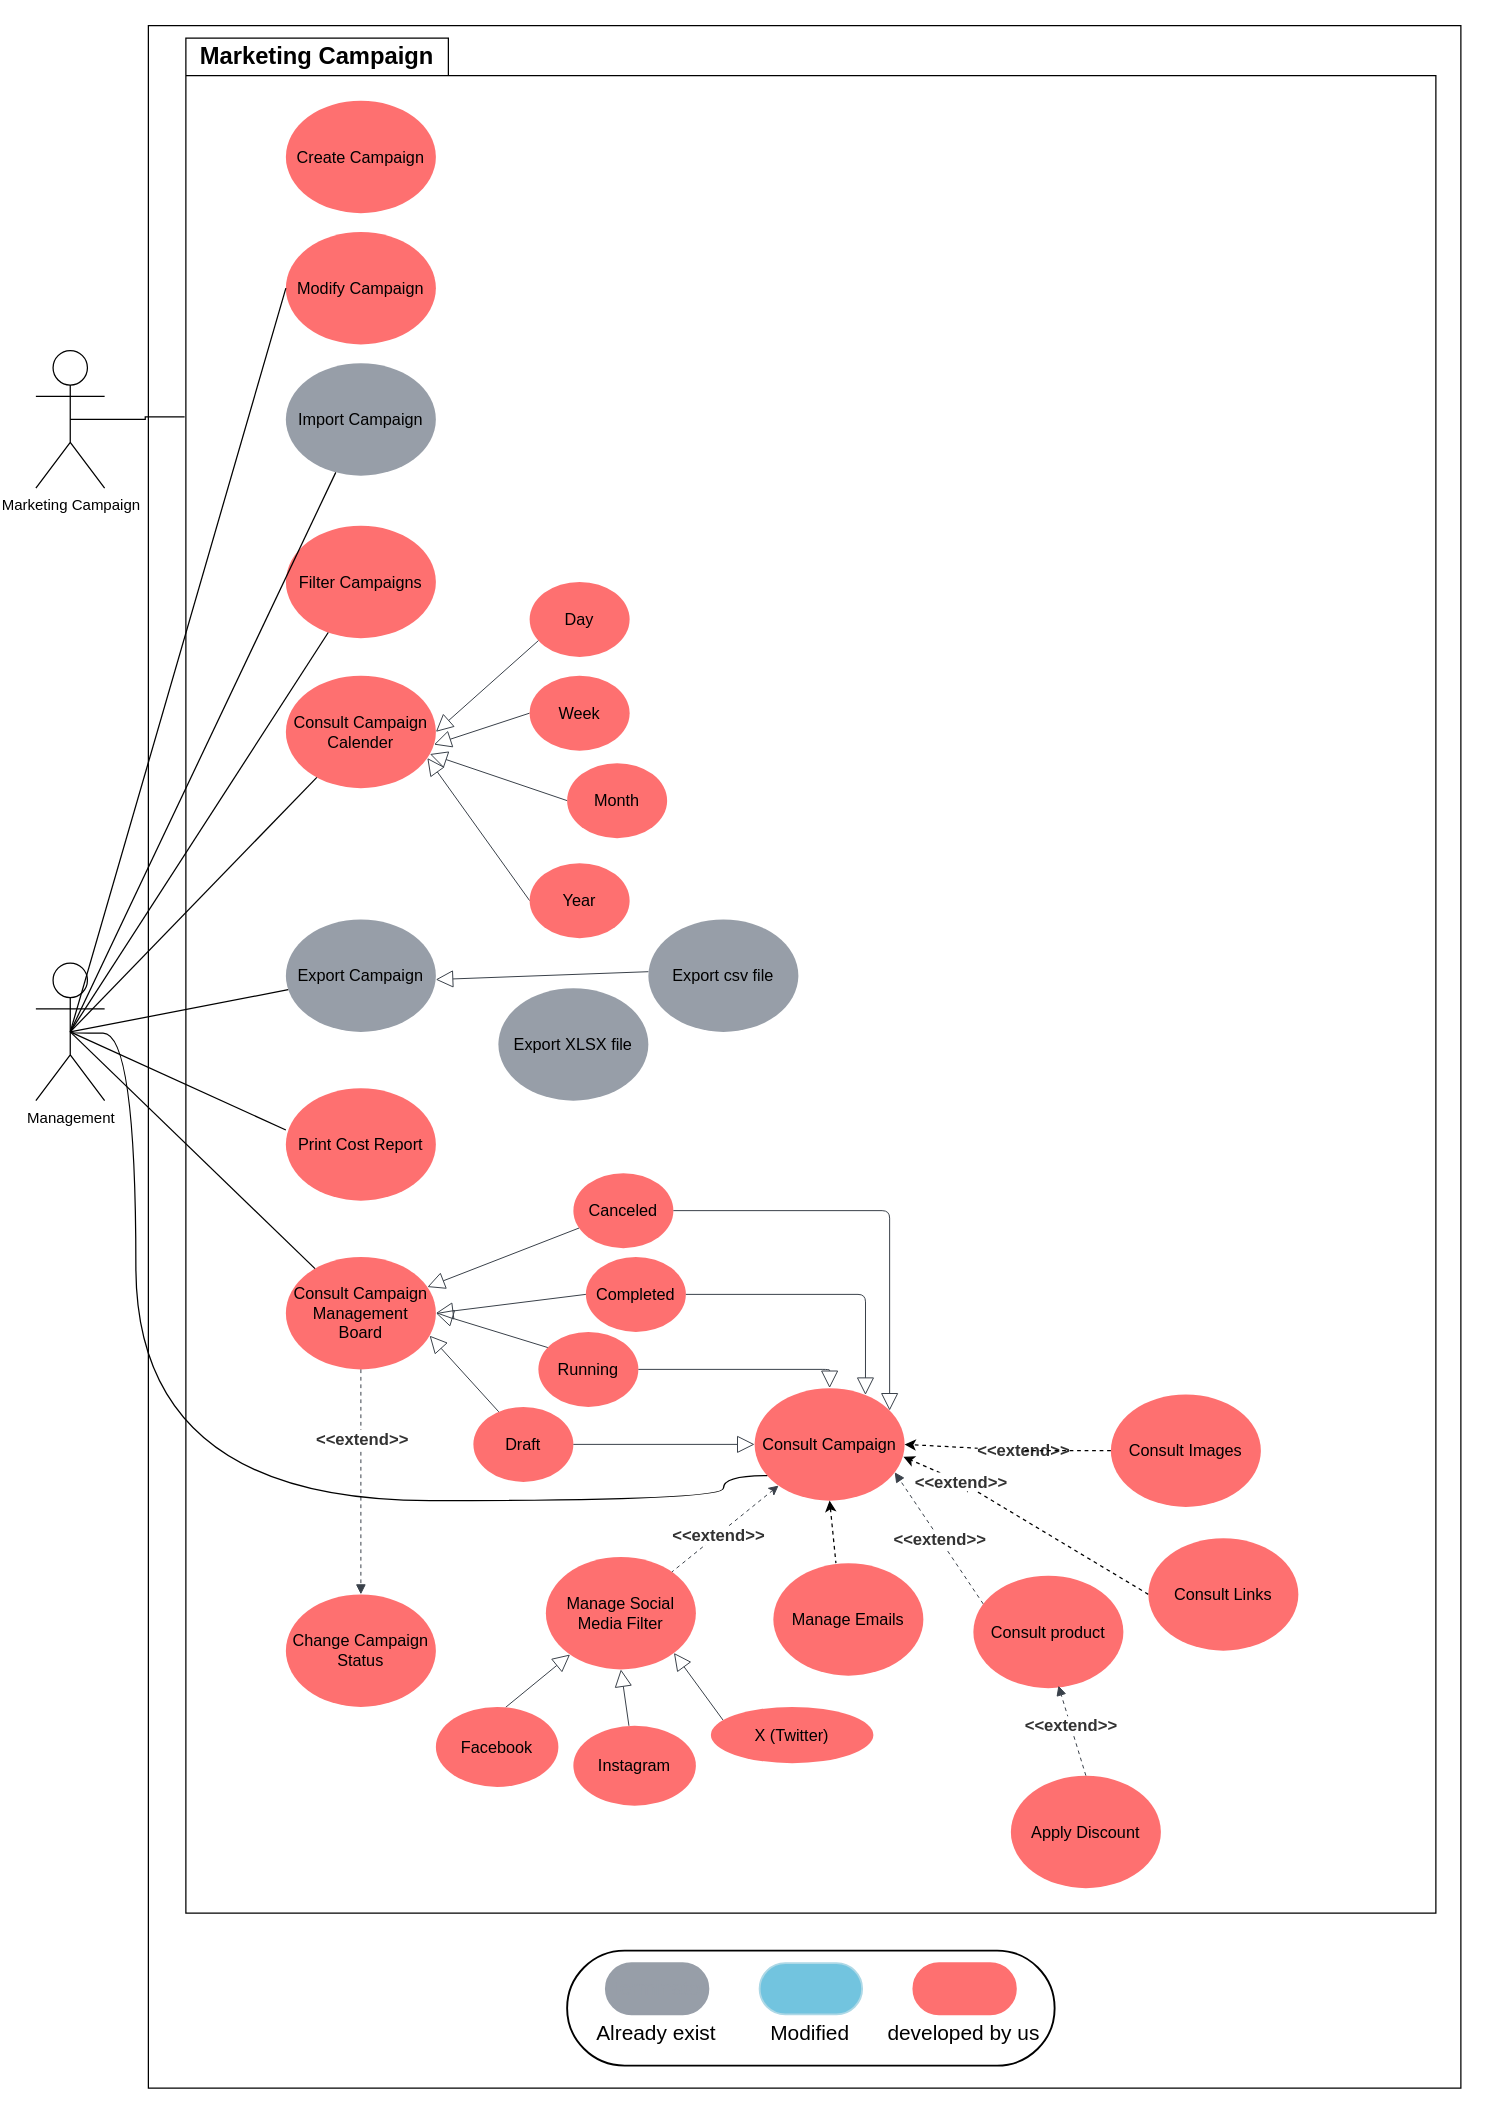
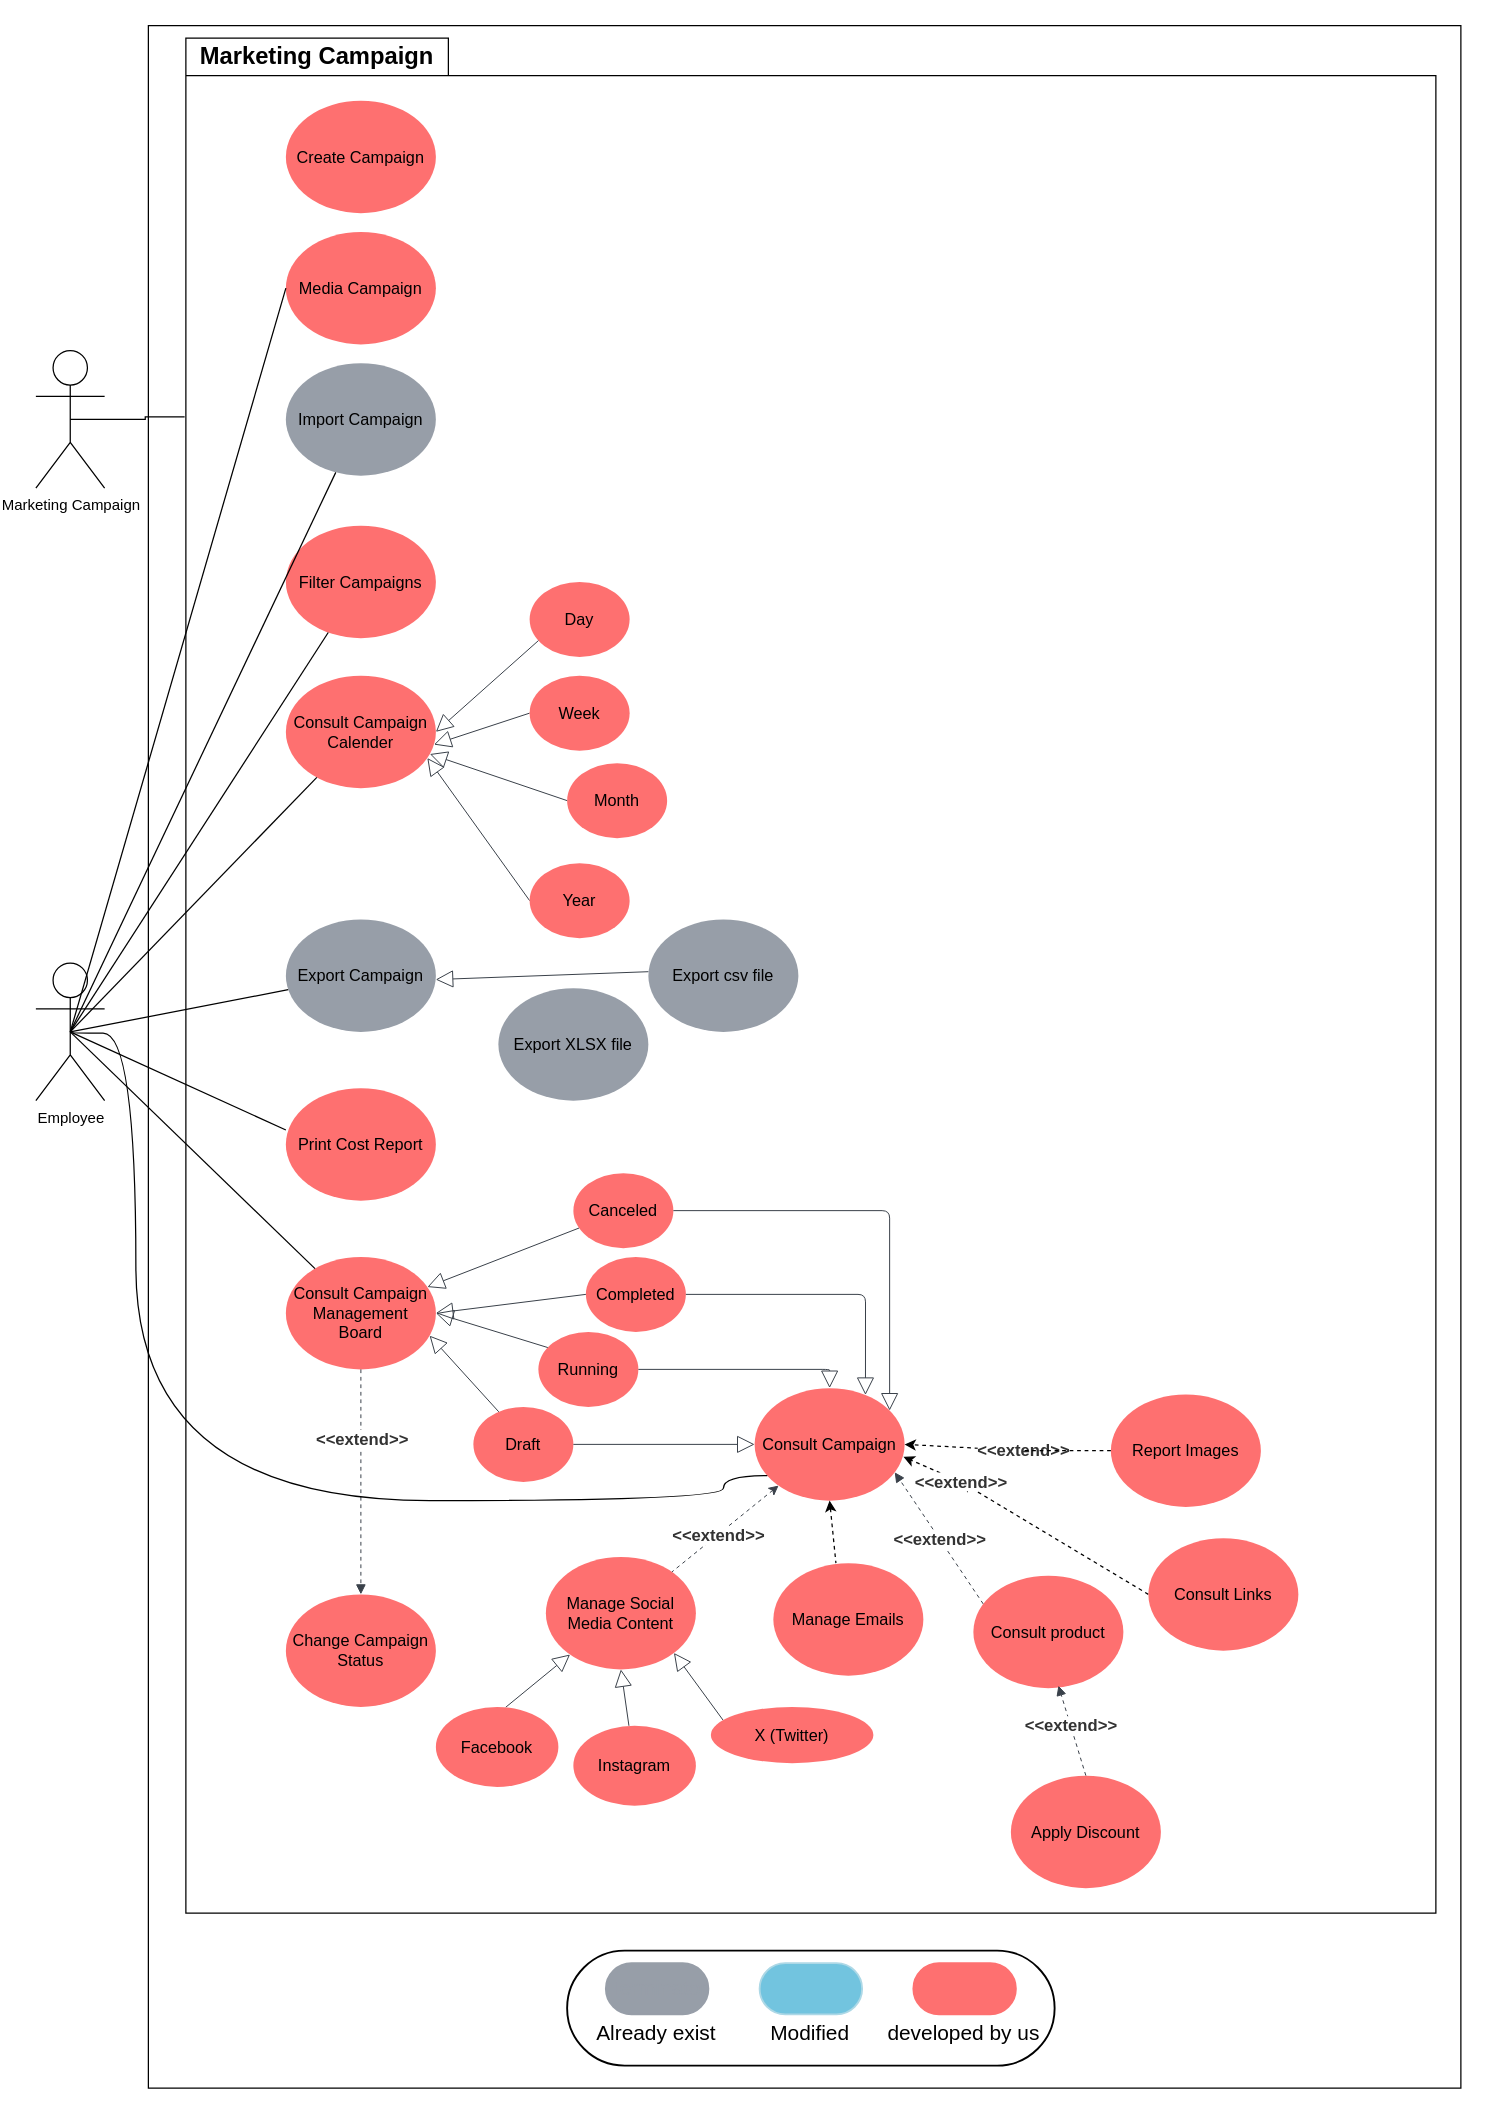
node "Modify Campaign": label "Modify Campaign" -> "Media Campaign"
node "Management": label "Management" -> "Employee"
node "Consult Images": label "Consult Images" -> "Report Images"
node "Manage Social Media Filter": label "Manage Social Media Filter" -> "Manage Social Media Content"
